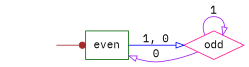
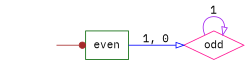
edge "odd" -> "even": removed, label "0"
